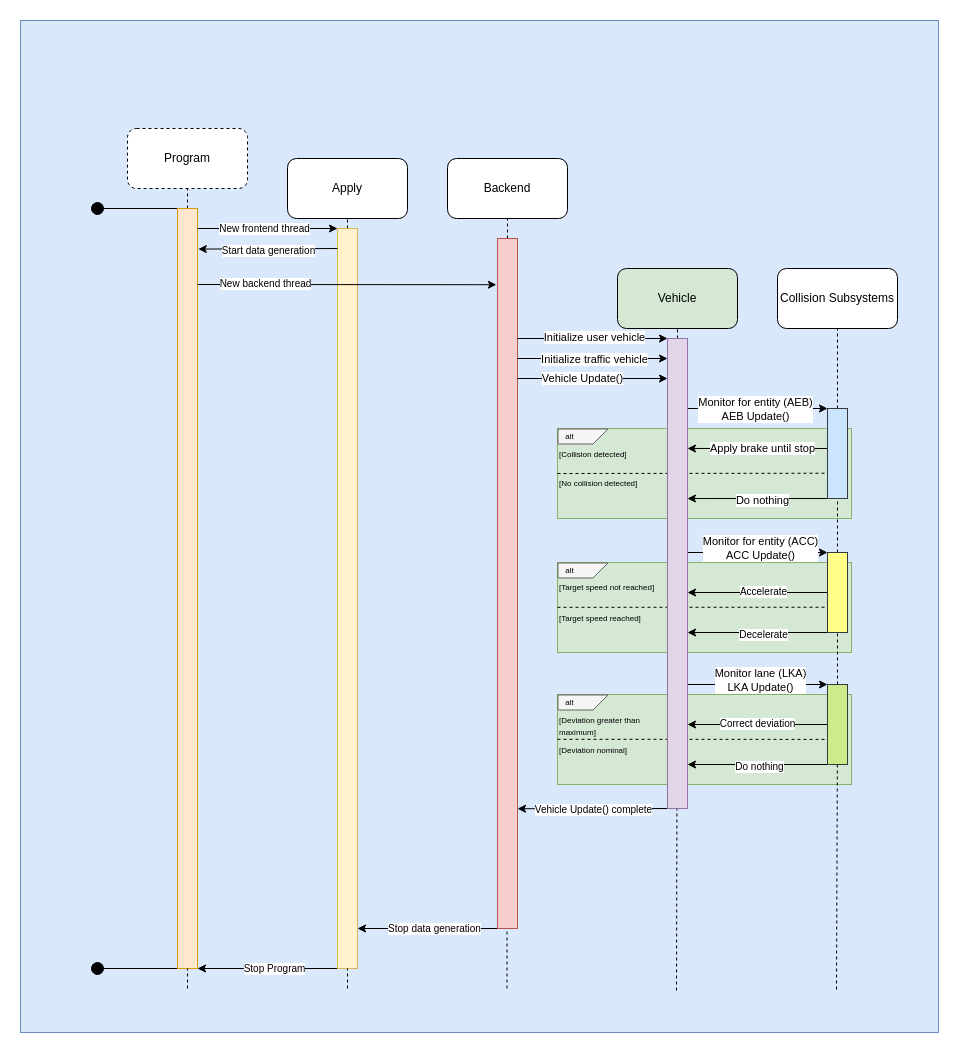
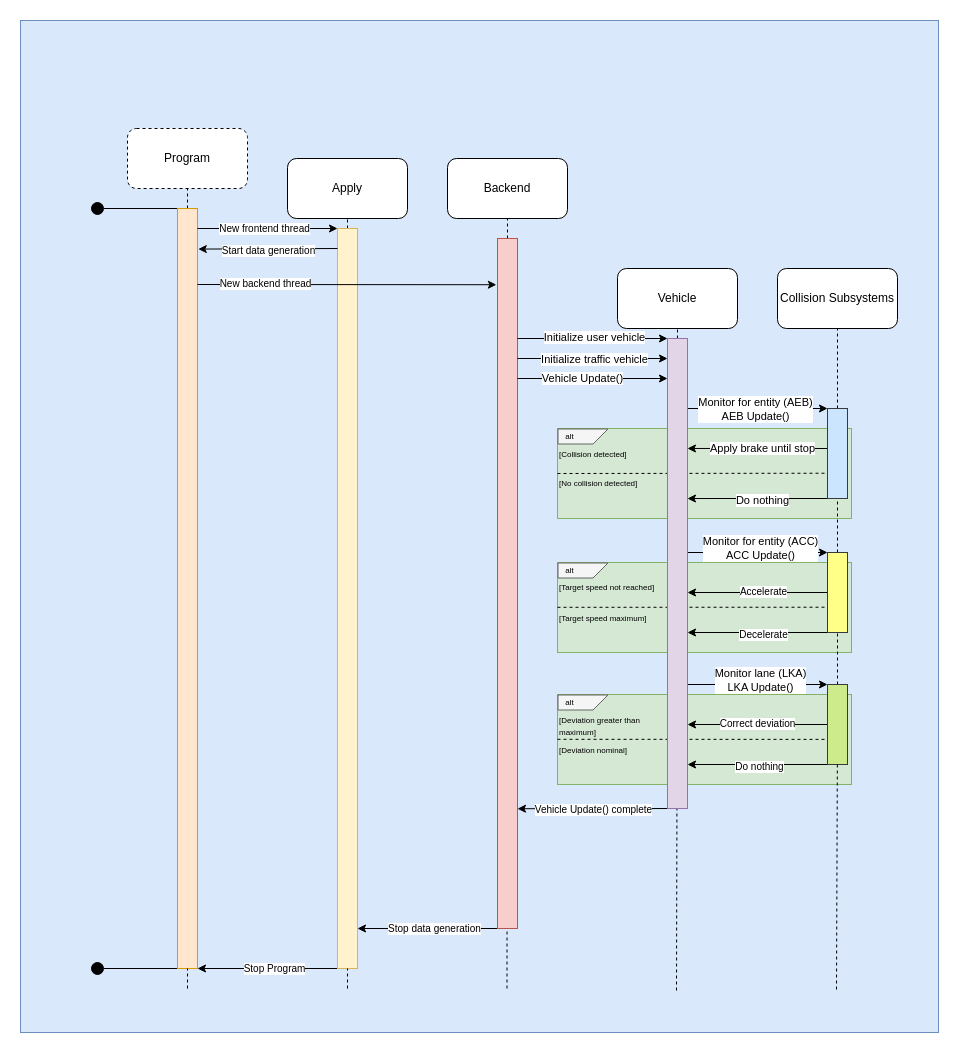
node "Vehicle": fillcolor #d5e8d4 -> #ffffff
node "[Target speed reached]": label "[Target speed reached]" -> "[Target speed maximum]"
